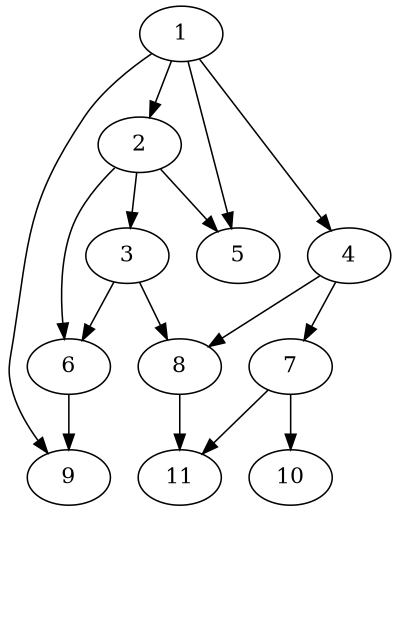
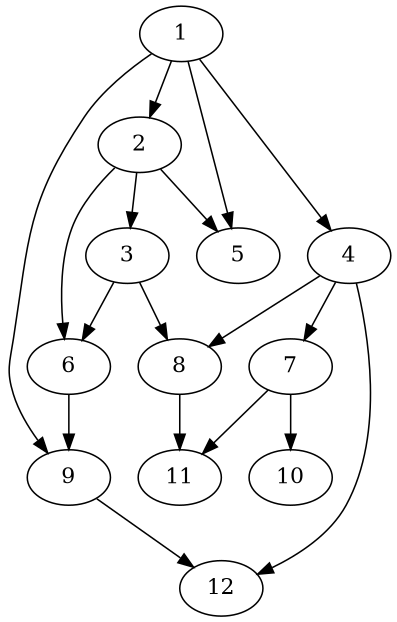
node "12": added
